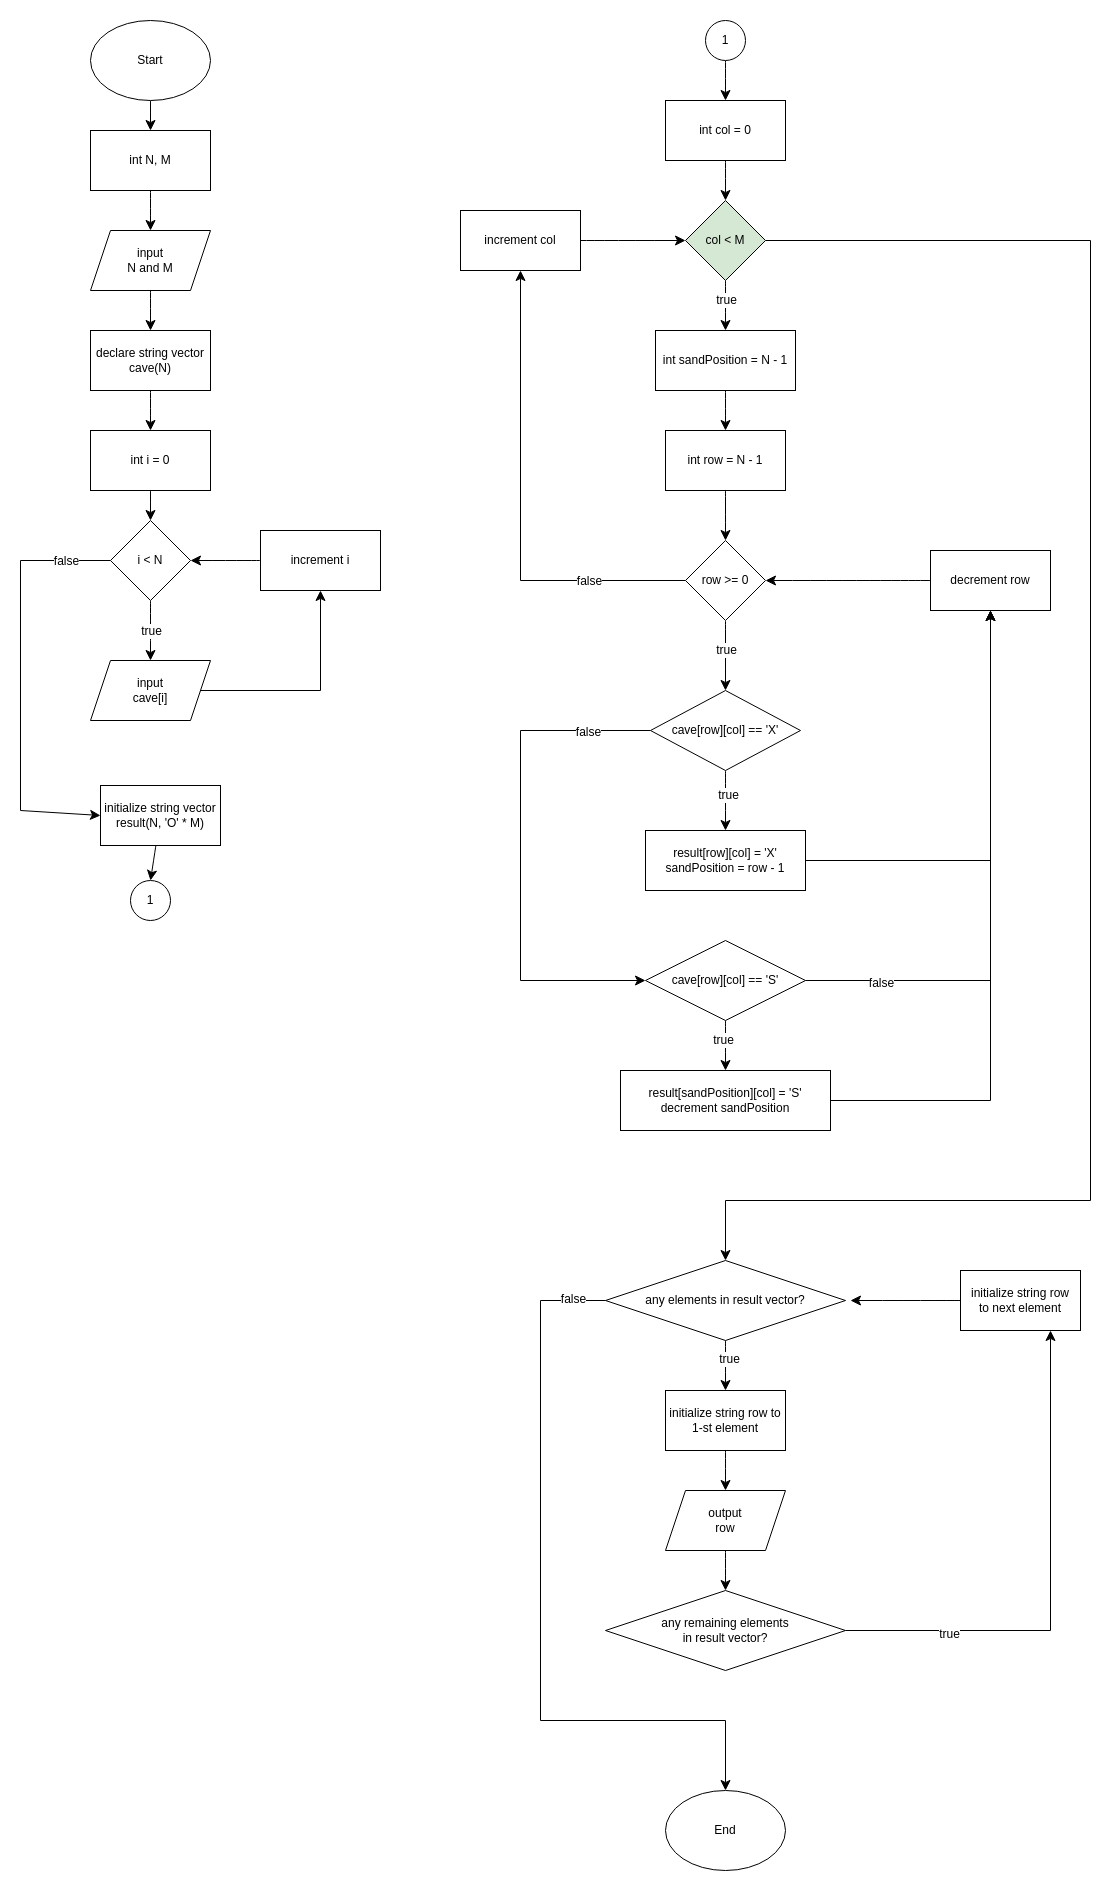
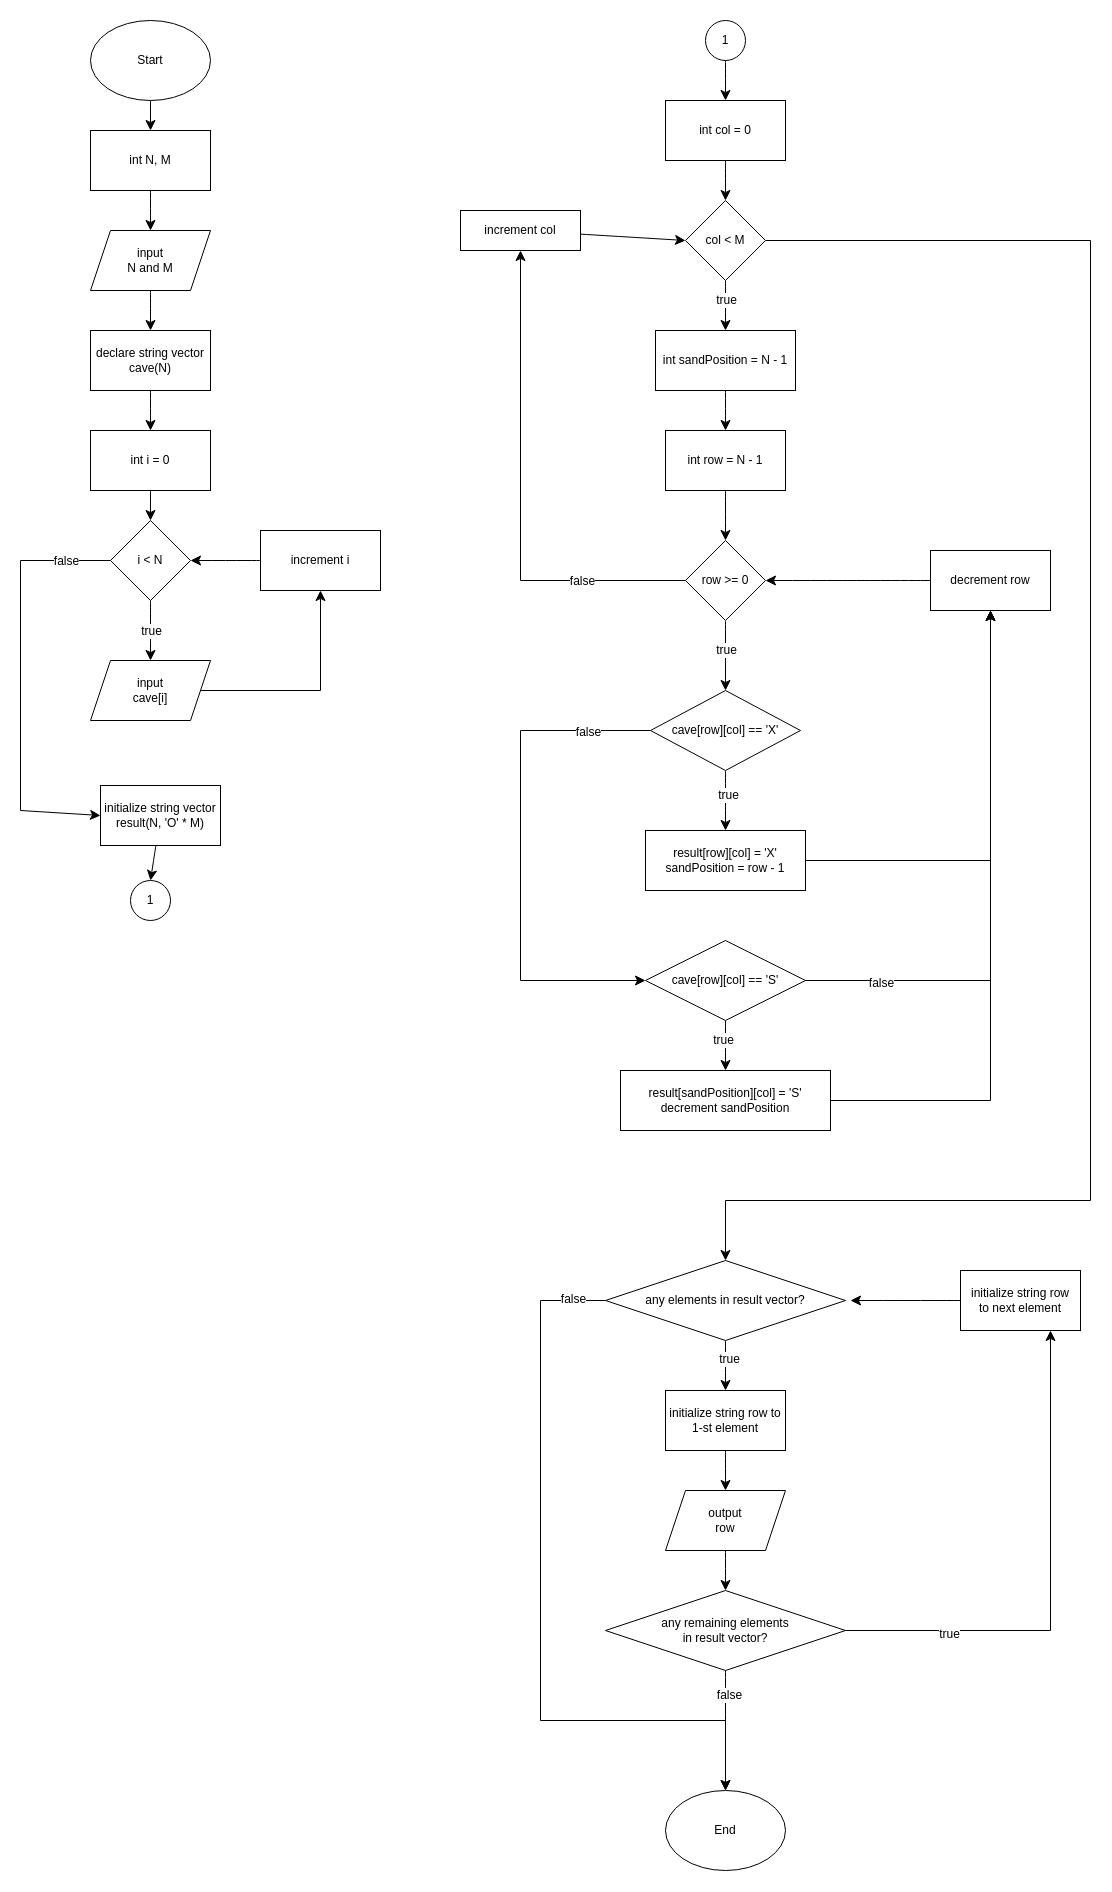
node "increment col": size 120x60 -> 120x40
node "col < M": fillcolor #d5e8d4 -> #ffffff
edge "any remaining elements in result vector?" -> "End": added, label "false"
